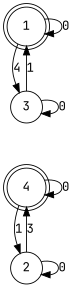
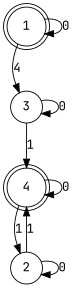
edge "3" -> "1": now "3" -> "4"
edge "2" -> "4": label "3" -> "1"
